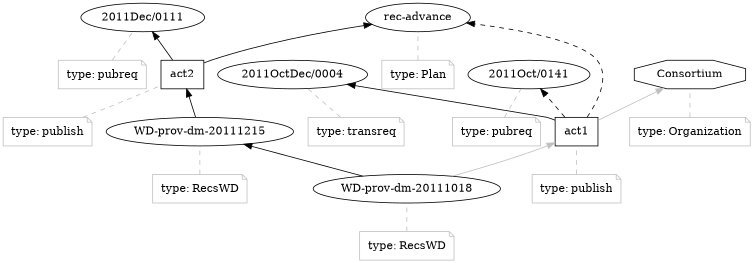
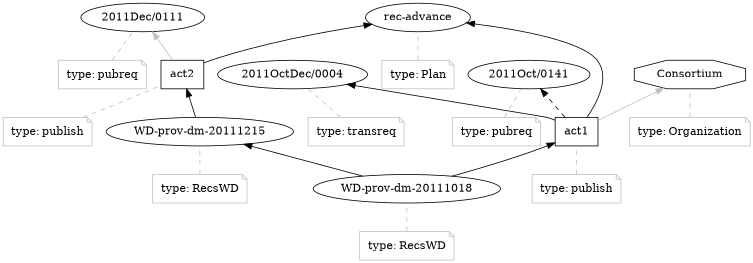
edge "act1" -> "rec-advance": style dashed -> solid
edge "act2" -> "2011Dec/0111": color black -> gray
edge "WD-prov-dm-20111018" -> "act1": color gray -> black
